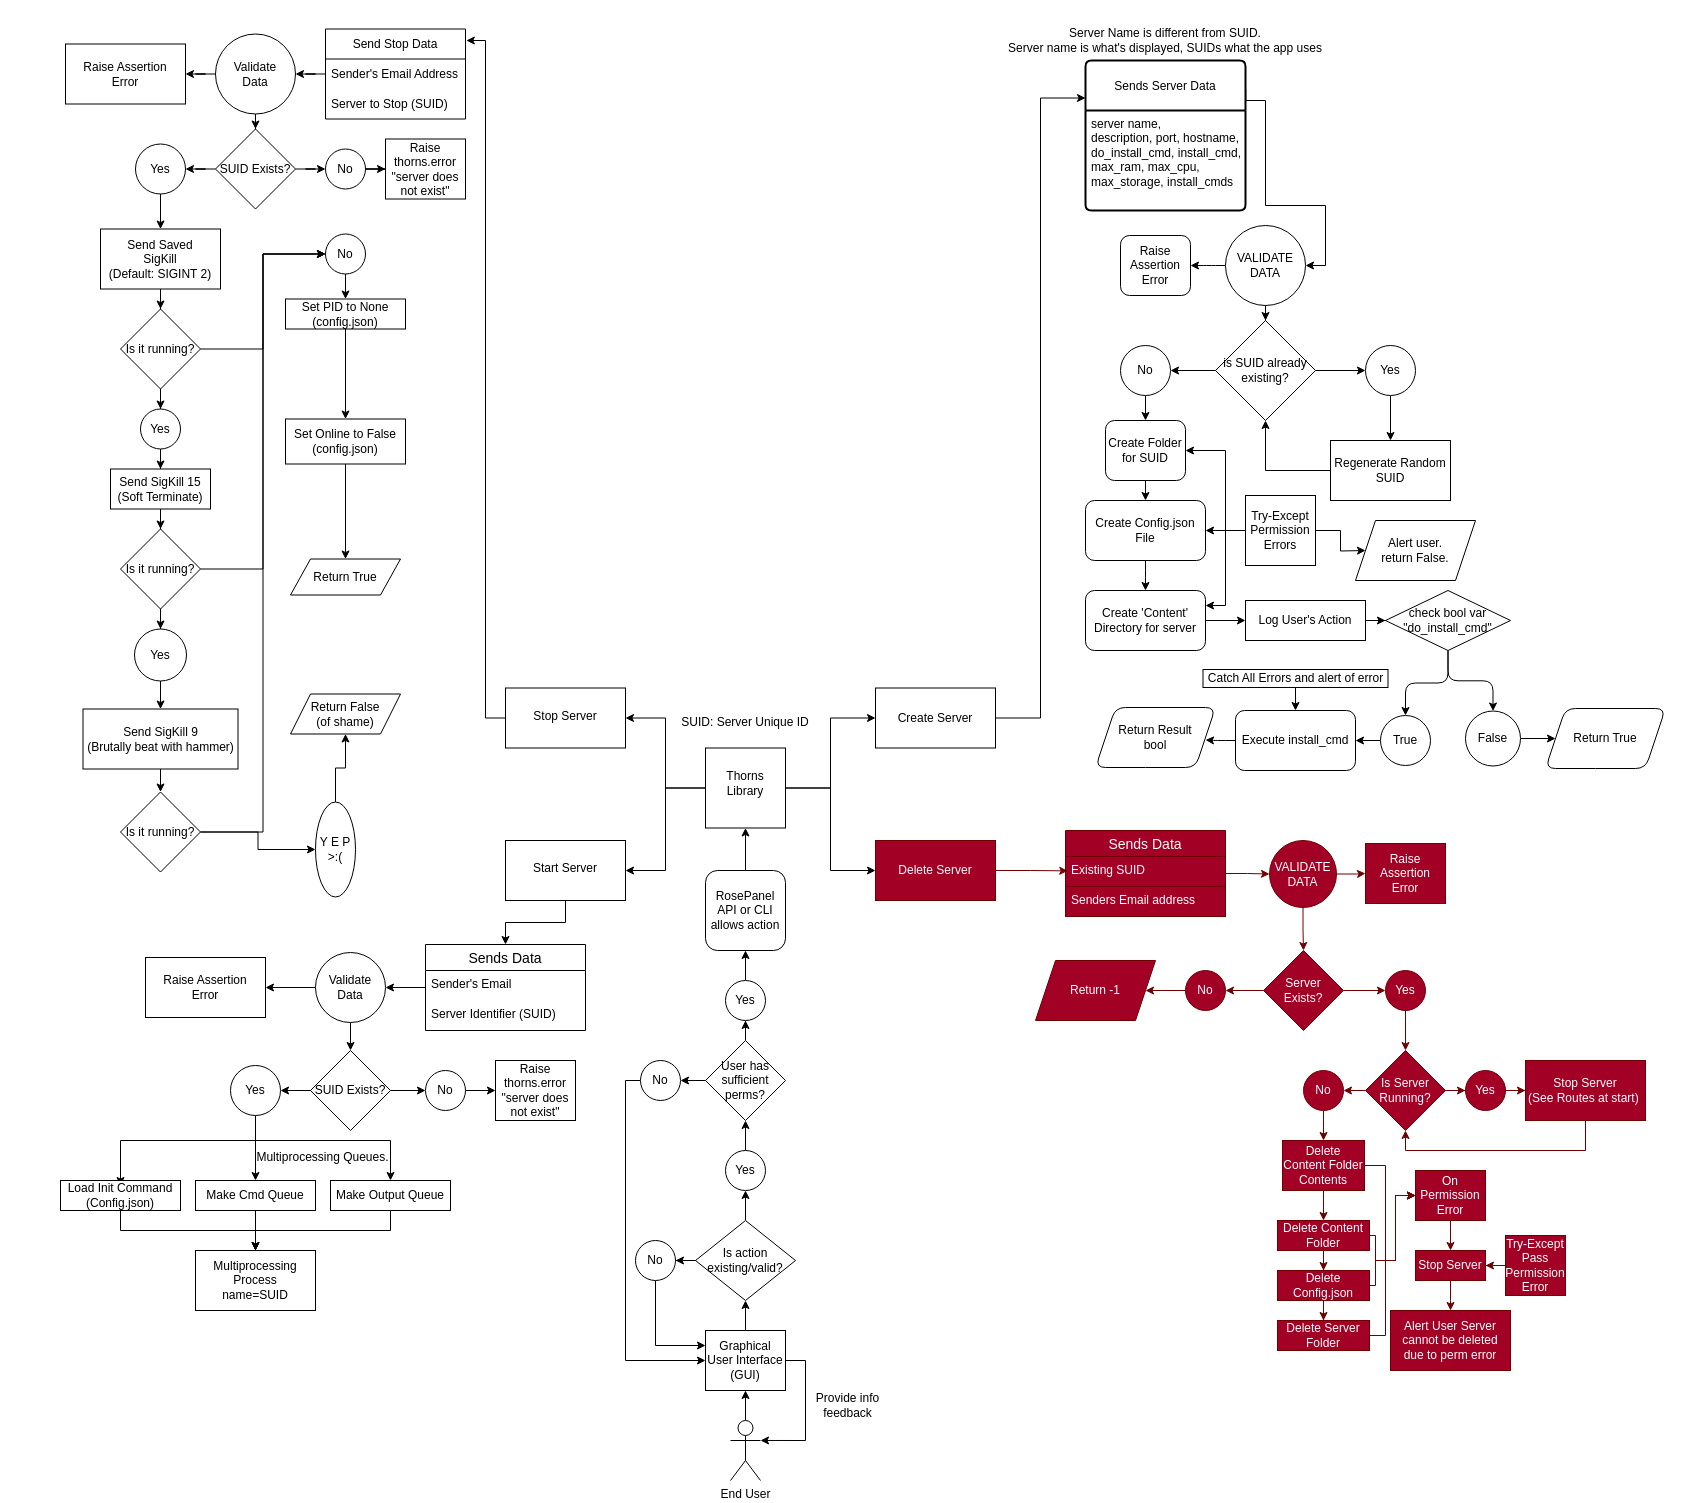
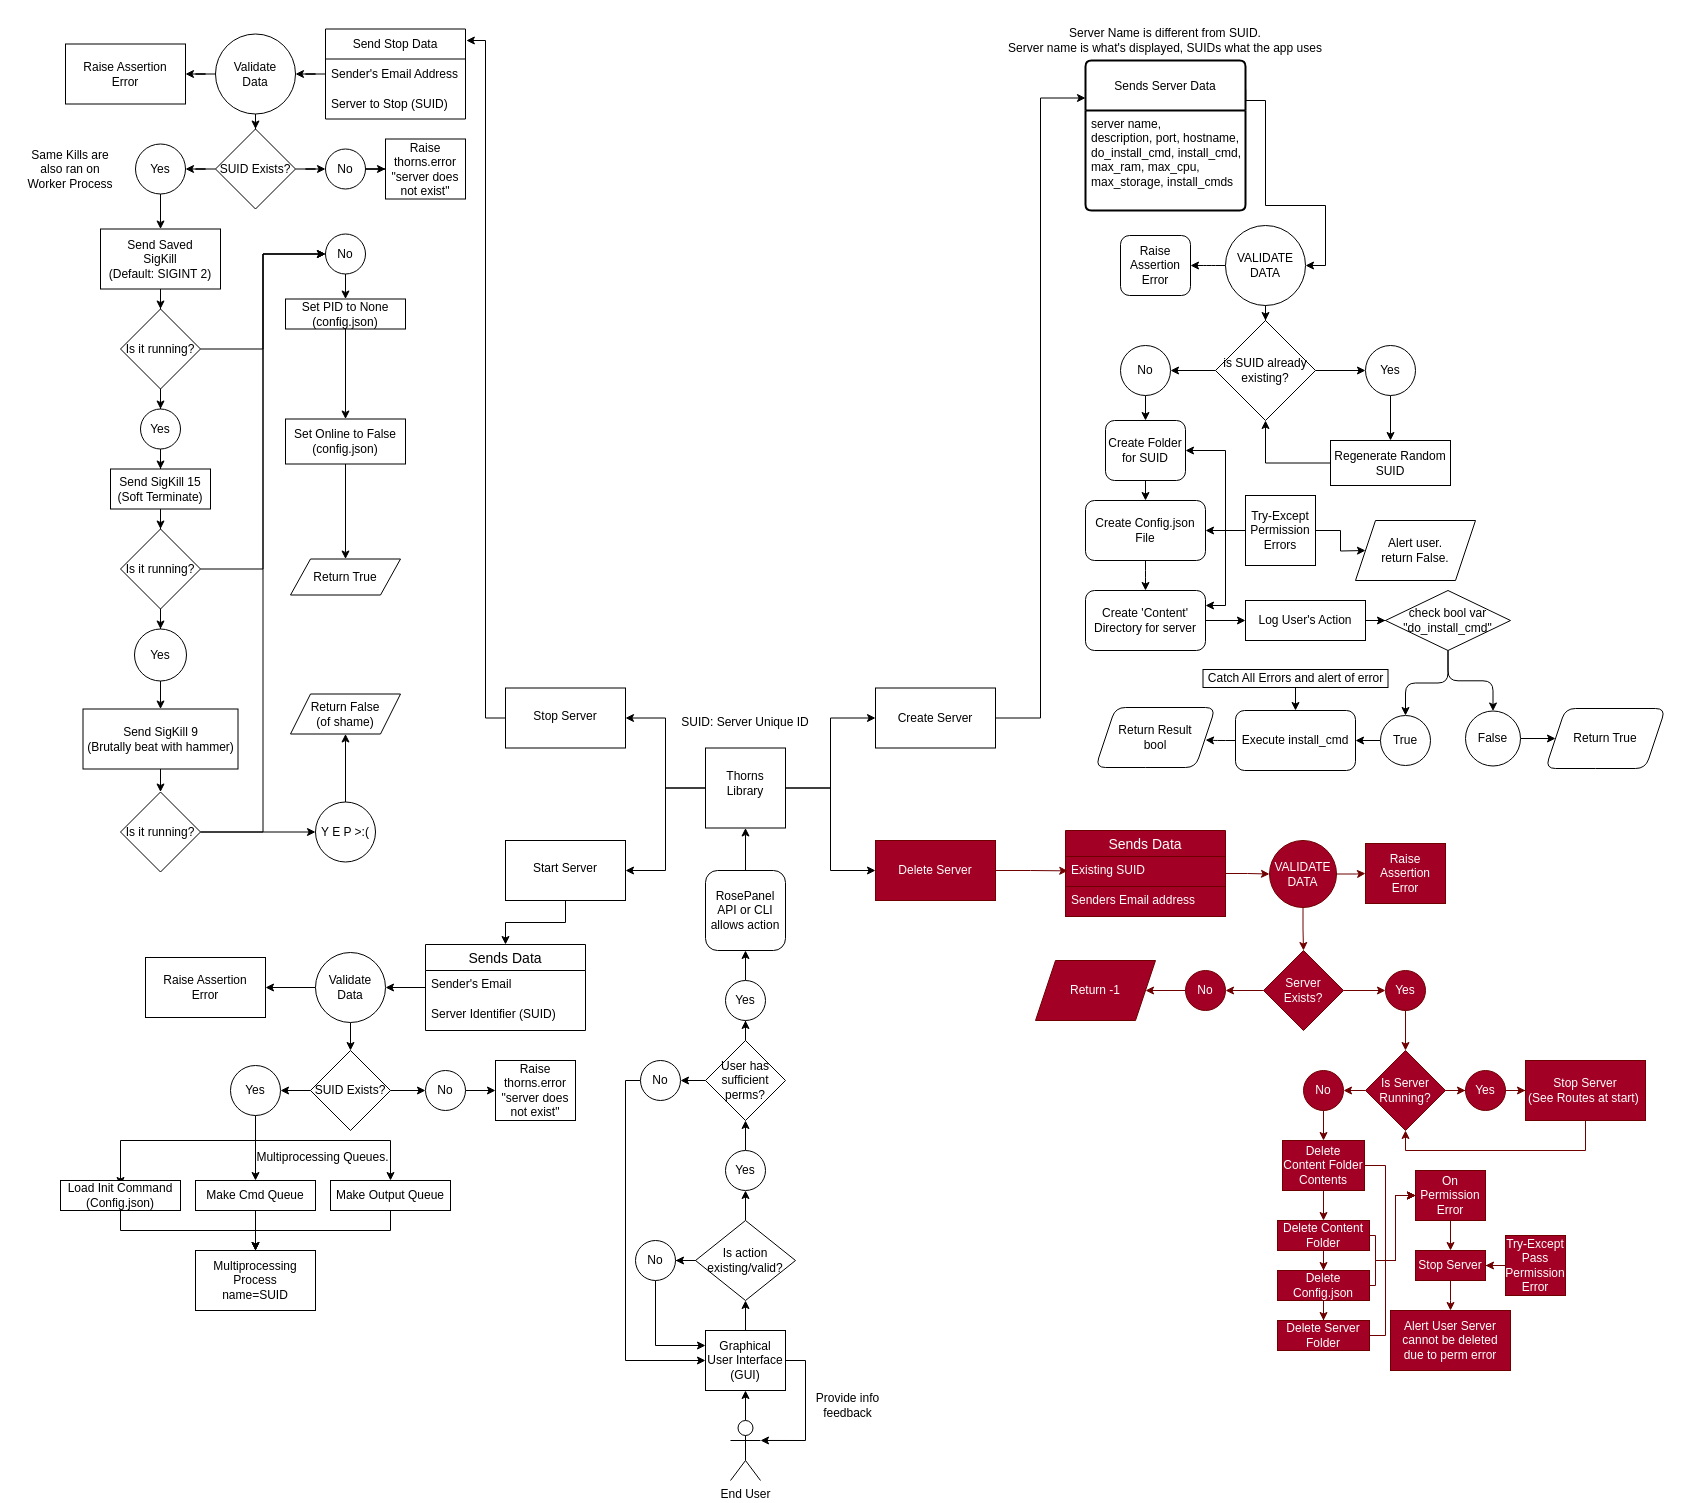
node "Same Kills are also ran on Worker Process": added
node "Regenerate Random SUID": size 120x60 -> 120x45
node "Y E P >:(": size 40x95 -> 60x60
